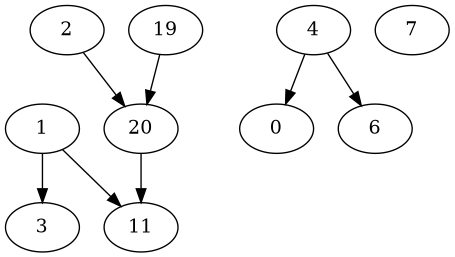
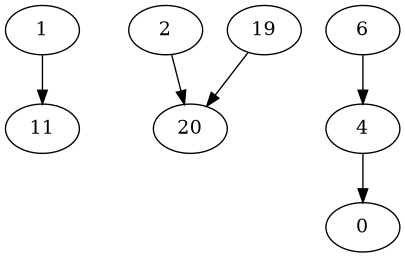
node "7": removed
edge "4" -> "6": reversed
edge "20" -> "11": removed
node "3": removed
